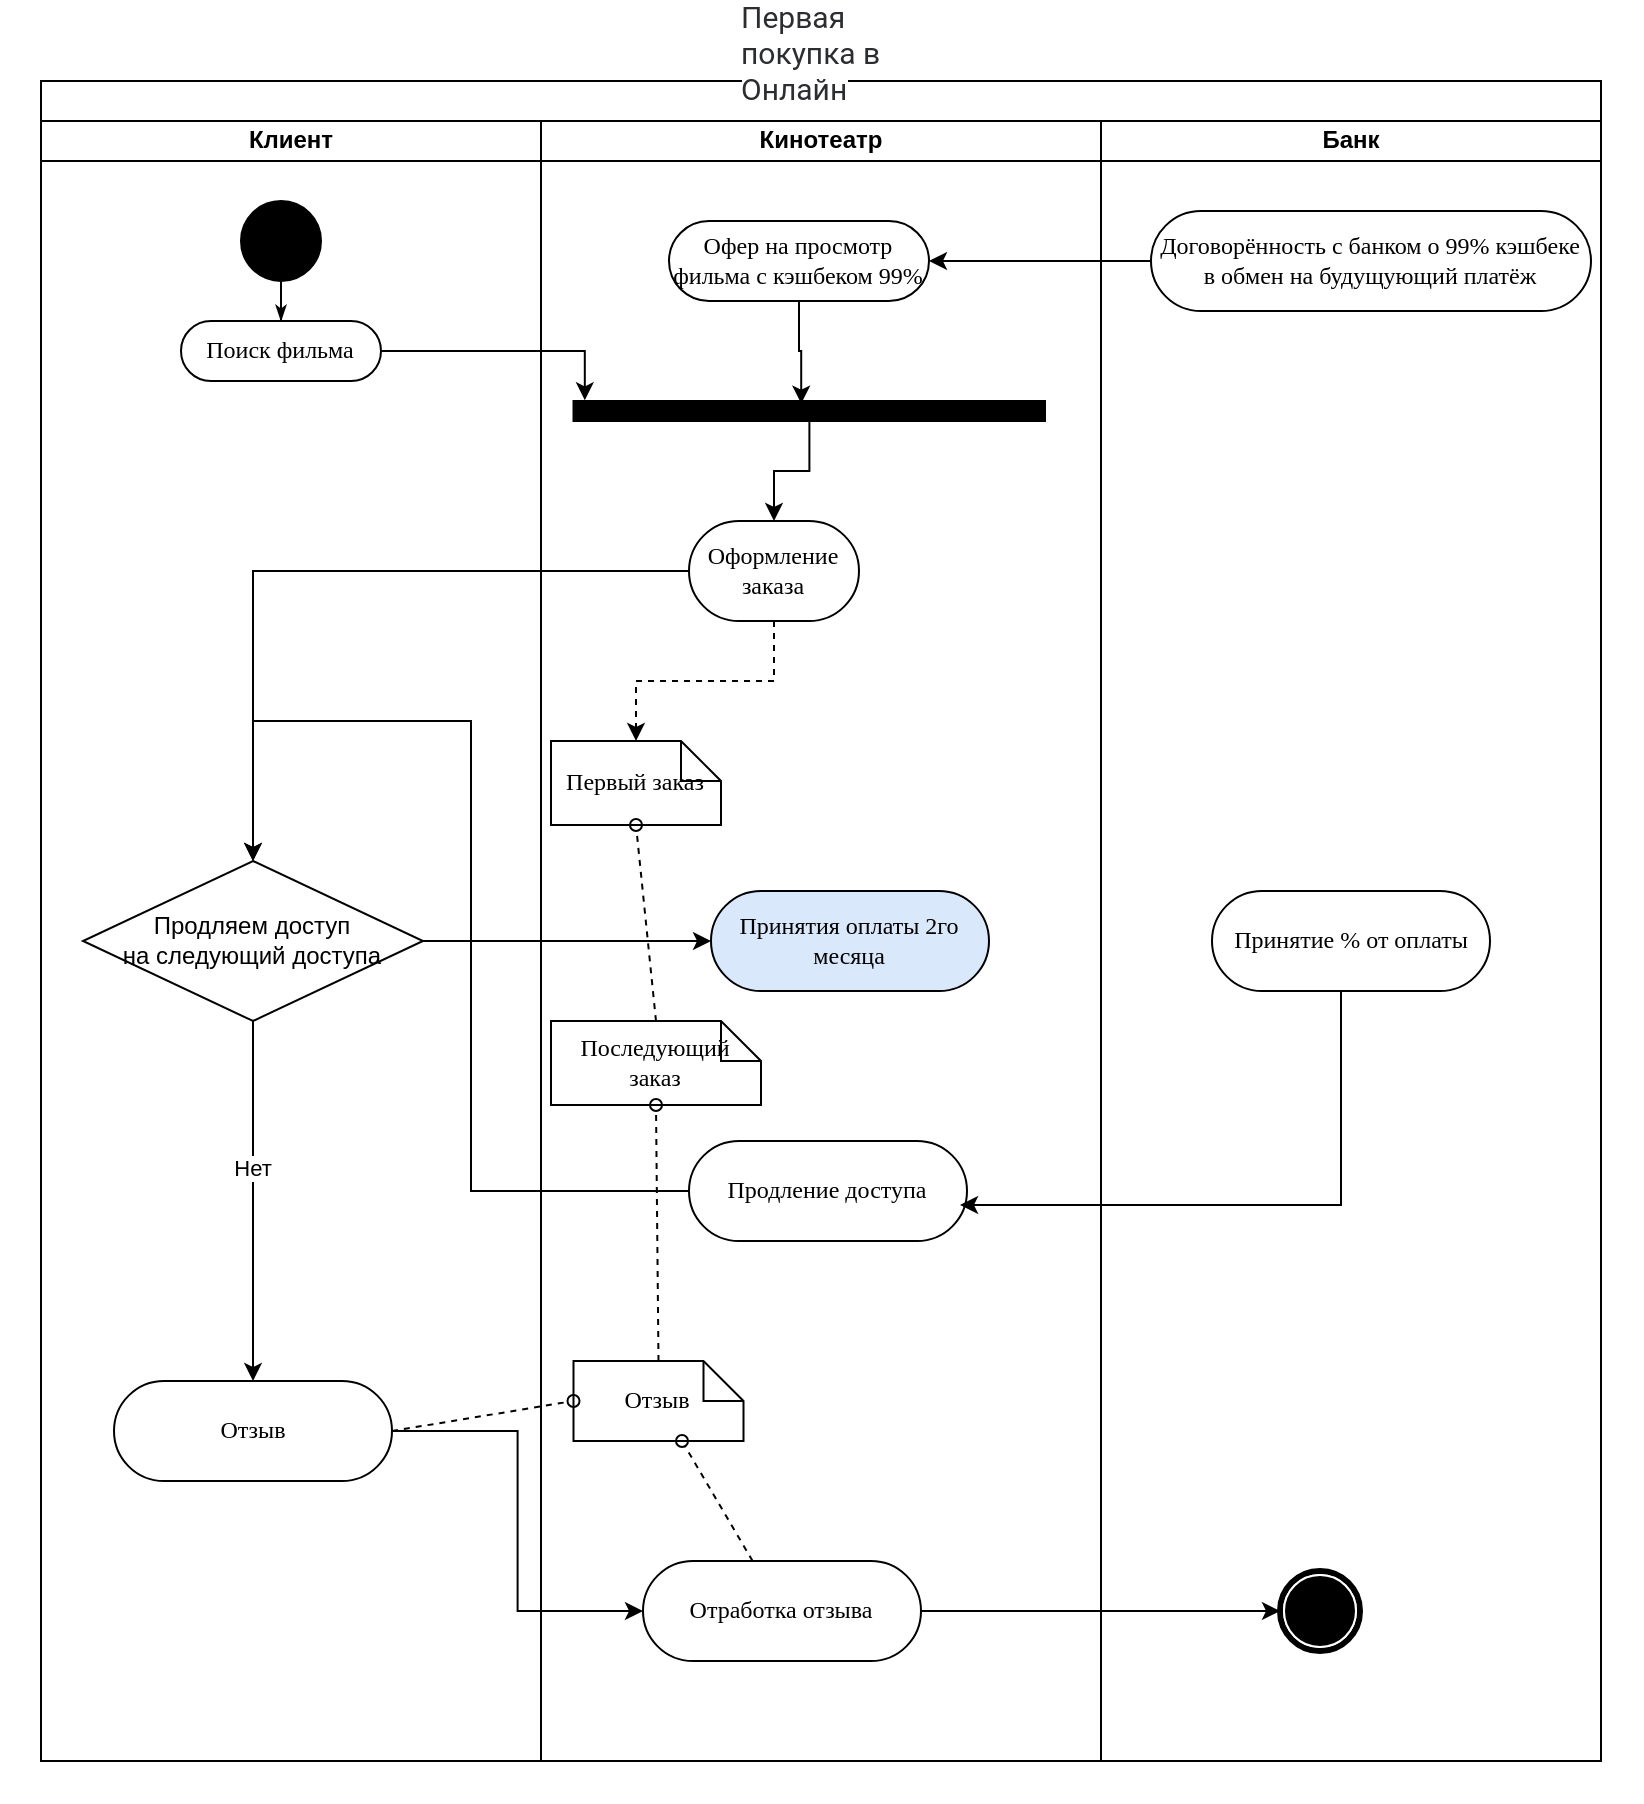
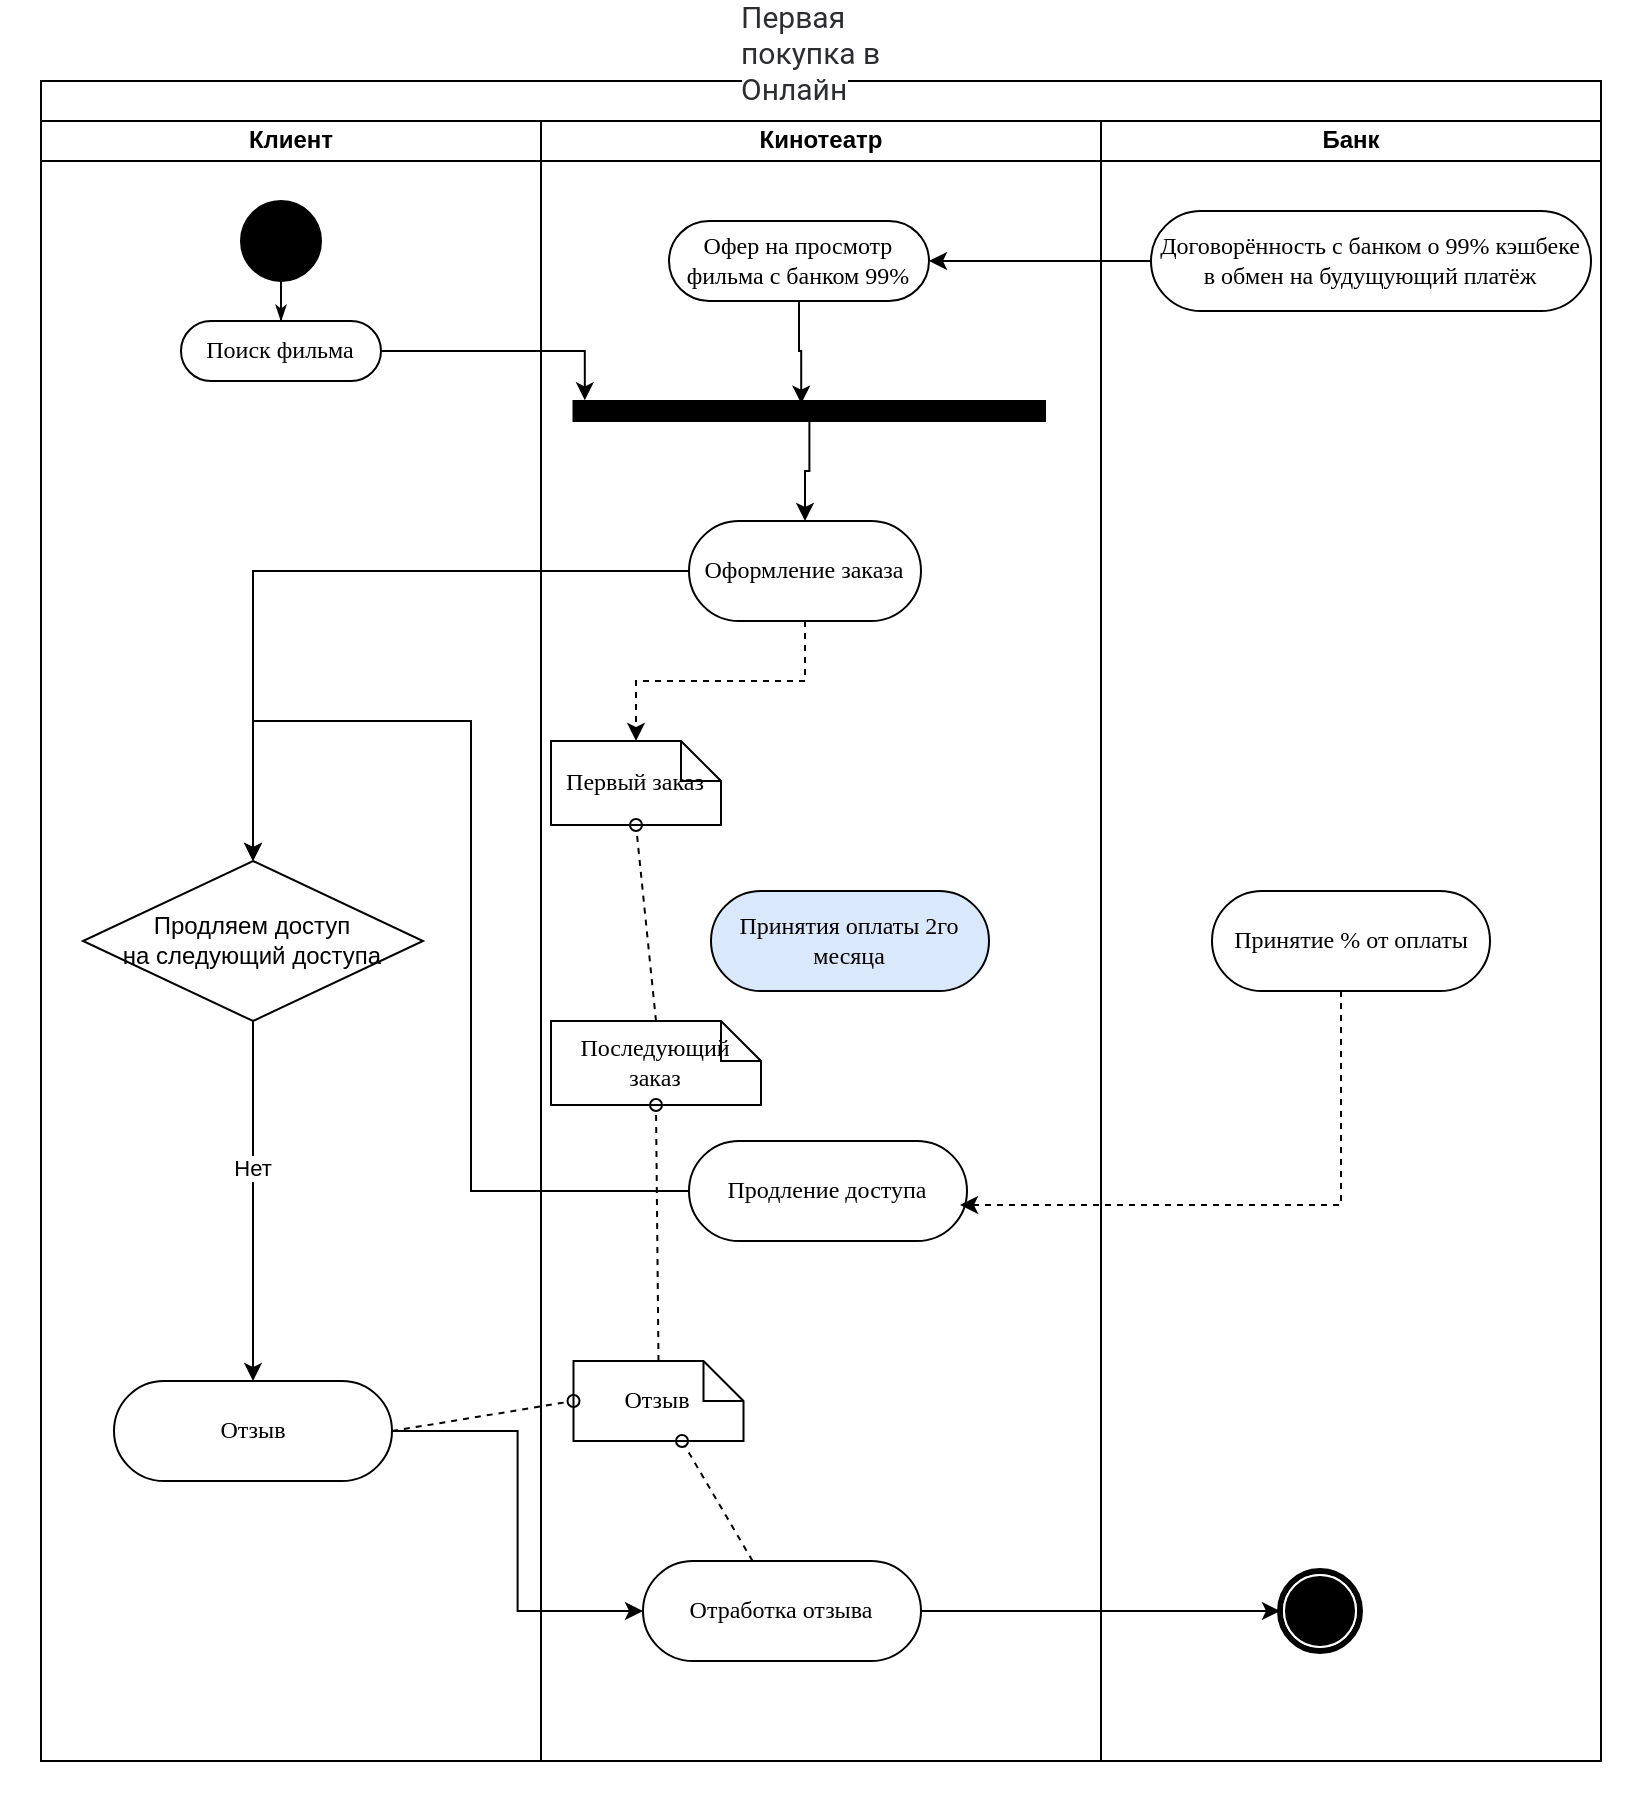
node "Офер на просмотр фильма с кэшбеком 99%": label "Офер на просмотр фильма с кэшбеком 99%" -> "Офер на просмотр фильма с банком 99%"
node "Оформление заказа": size 170x100 -> 232x100
edge "Продляем доступ на следующий доступа" -> "Принятия оплаты 2го месяца": removed
edge "Принятие % от оплаты" -> "Продление доступа": style solid -> dashed
